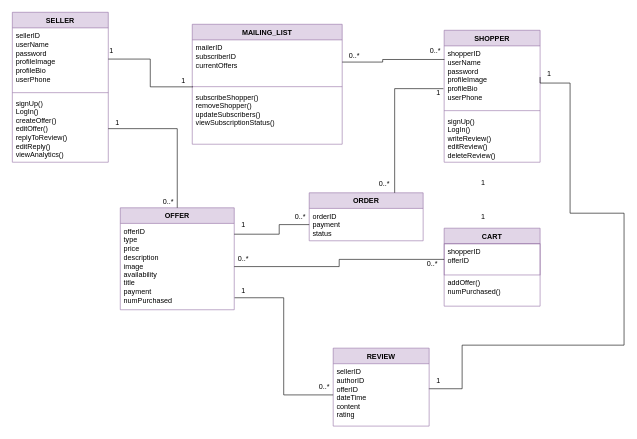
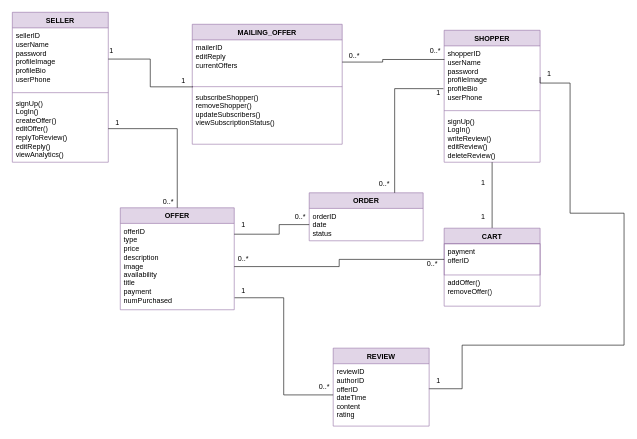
node "MAILING_LIST": label "MAILING_LIST" -> "MAILING_OFFER"
node "mailerID subscriberID currentOffers": label "mailerID subscriberID currentOffers" -> "mailerID editReply currentOffers"
edge "SHOPPER" -- "CART": added
node "orderID payment status": label "orderID payment status" -> "orderID date status"
node "shopperID offerID": label "shopperID offerID" -> "payment offerID"
node "addOffer() numPurchased()": label "addOffer() numPurchased()" -> "addOffer() removeOffer()"
node "sellerID authorID offerID dateTime content rating": label "sellerID authorID offerID dateTime content rating" -> "reviewID authorID offerID dateTime content rating"
